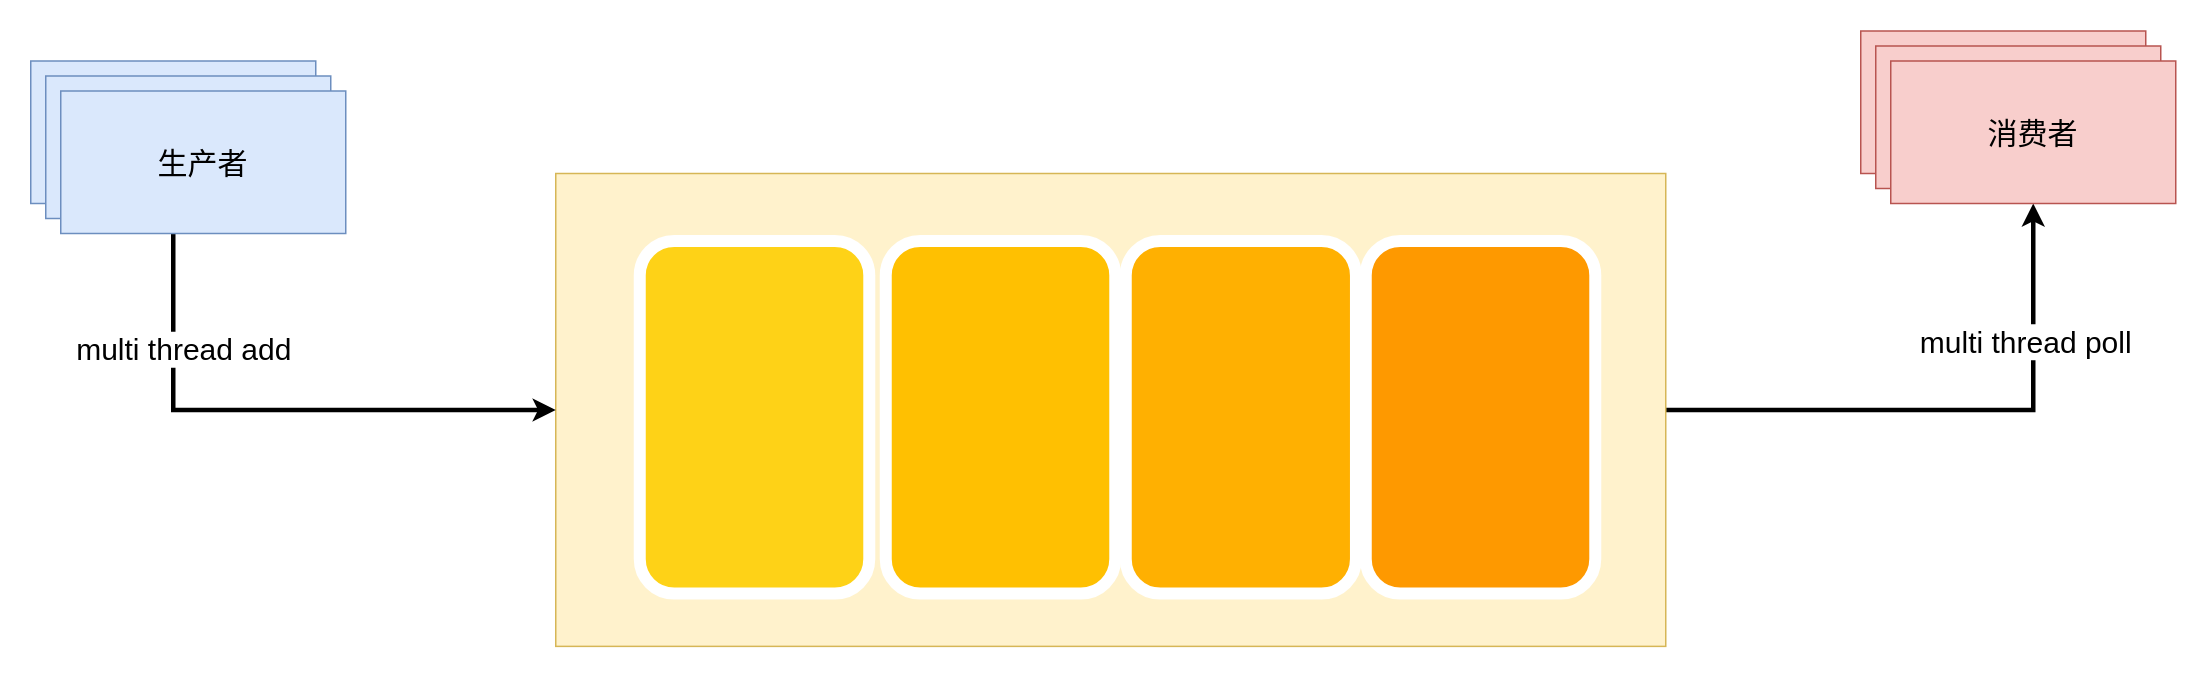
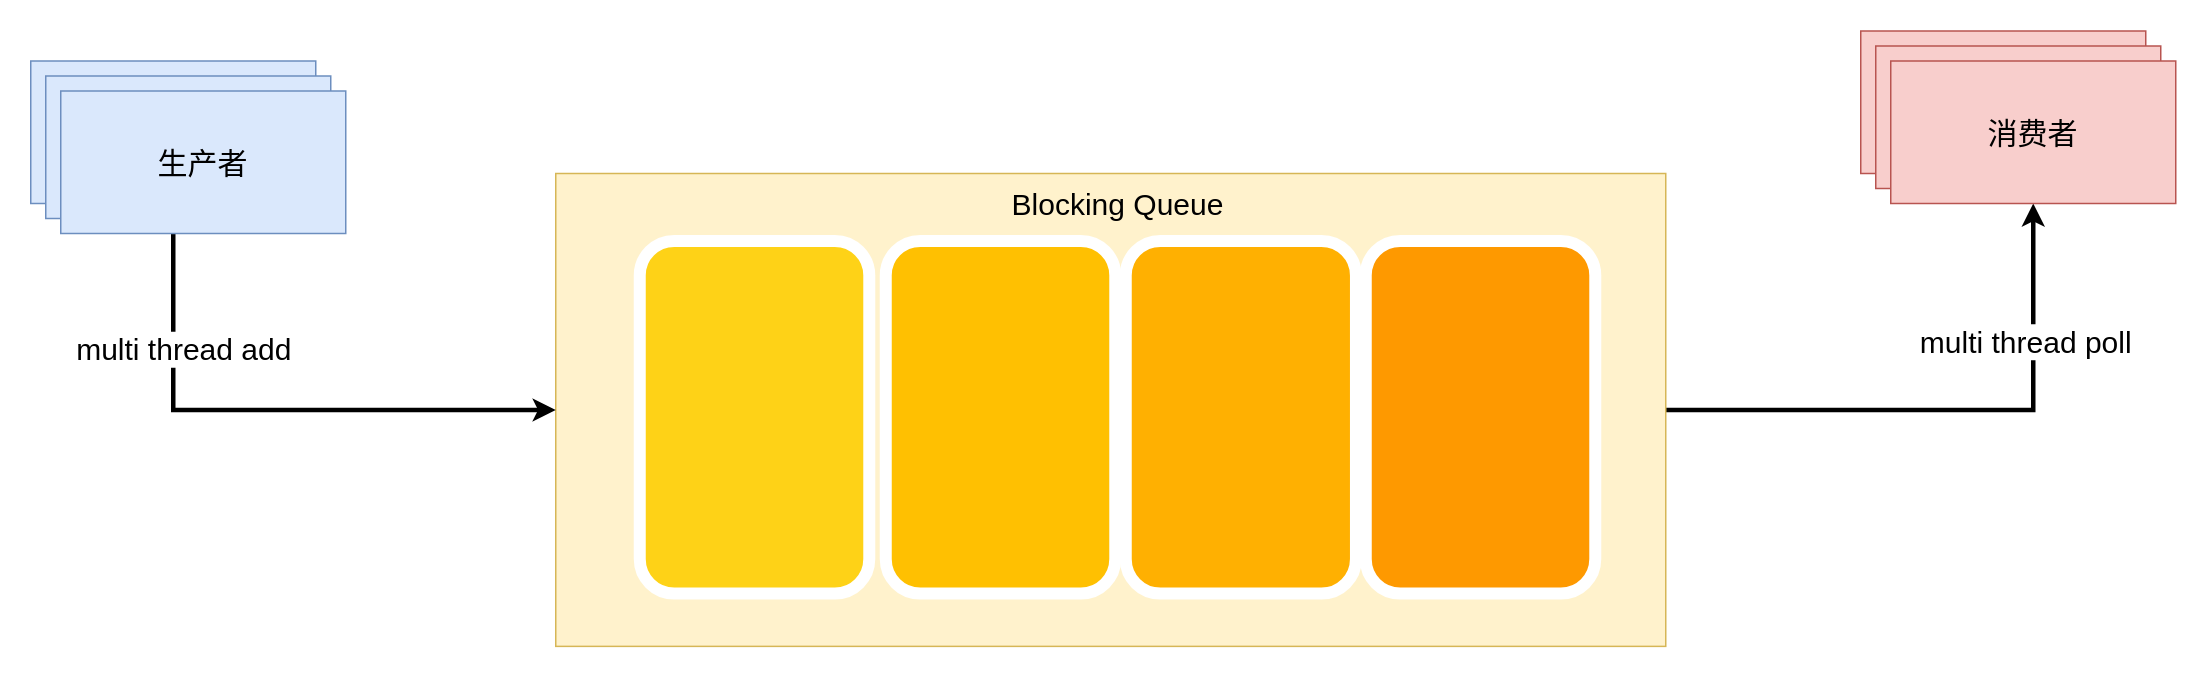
node "Blocking Queue": added
